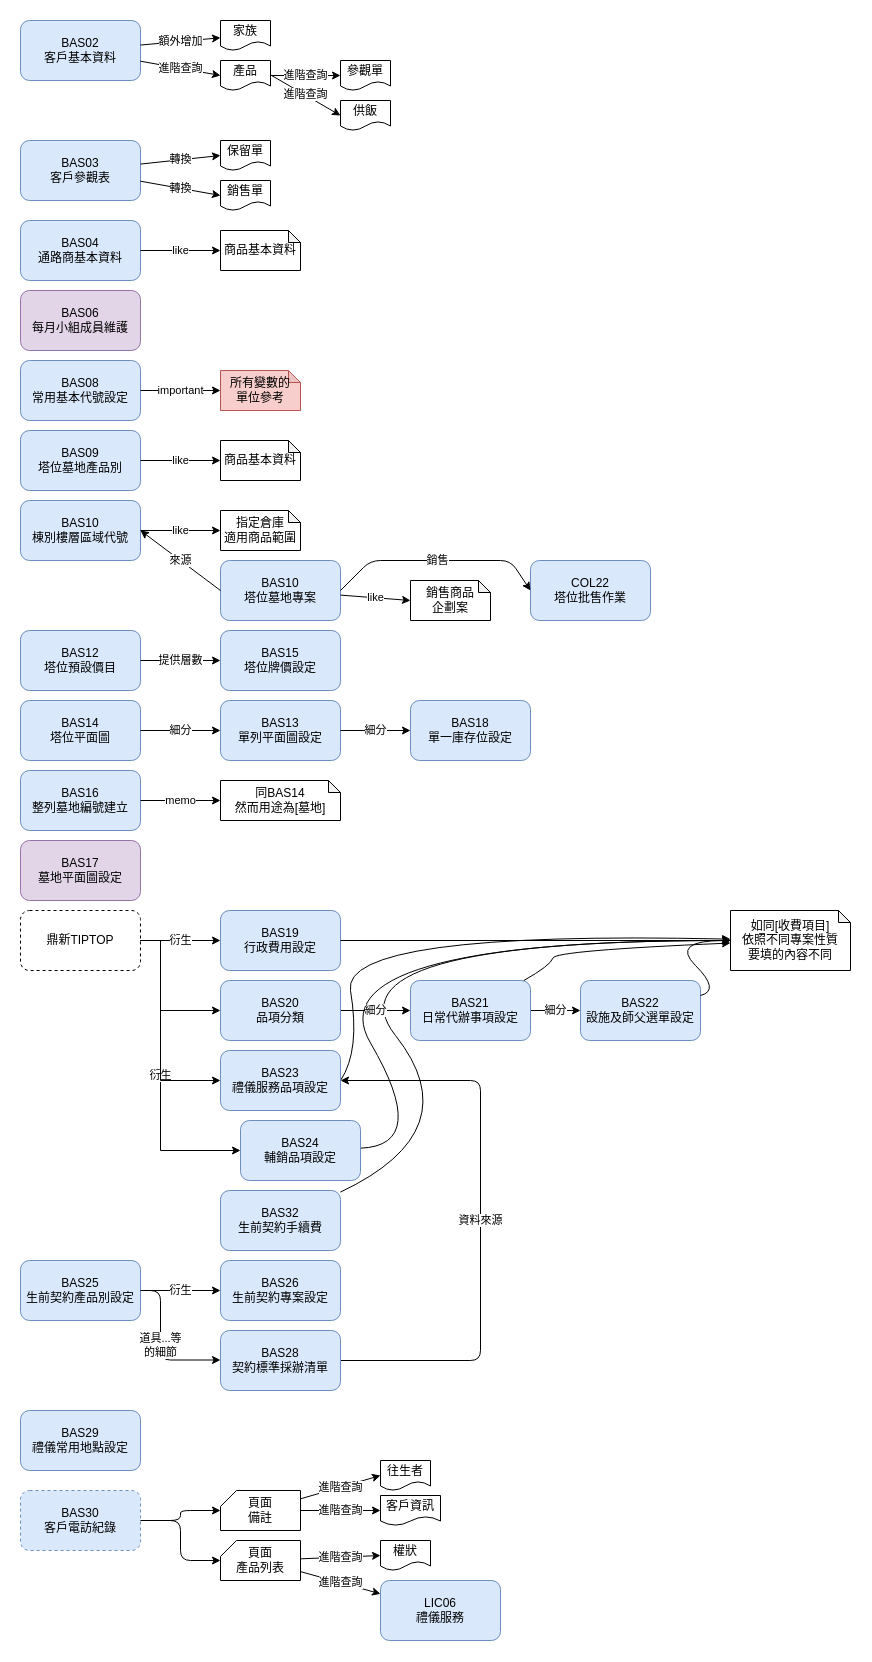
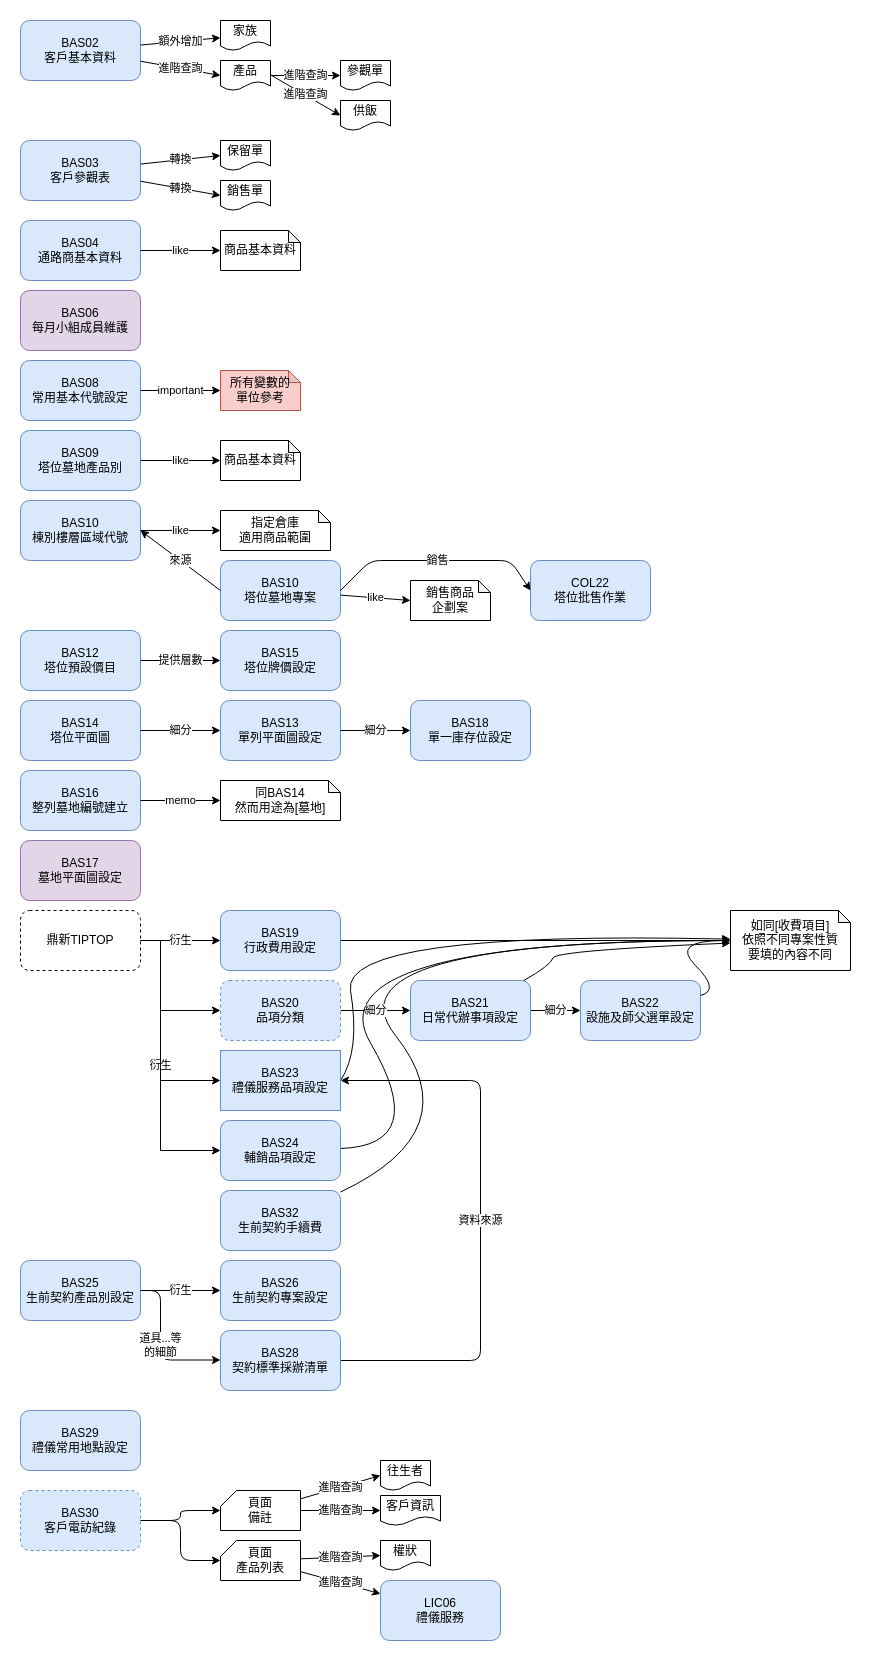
node "指定倉庫 適用商品範圍": size 80x40 -> 110x40
node "BAS20 品項分類": style solid -> dashed
node "BAS23 禮儀服務品項設定": shape rounded rectangle -> rectangle
node "BAS24 輔銷品項設定": moved (301, 1151) -> (281, 1151)
